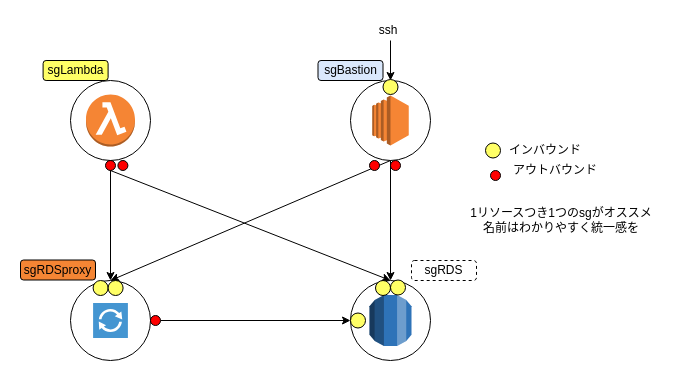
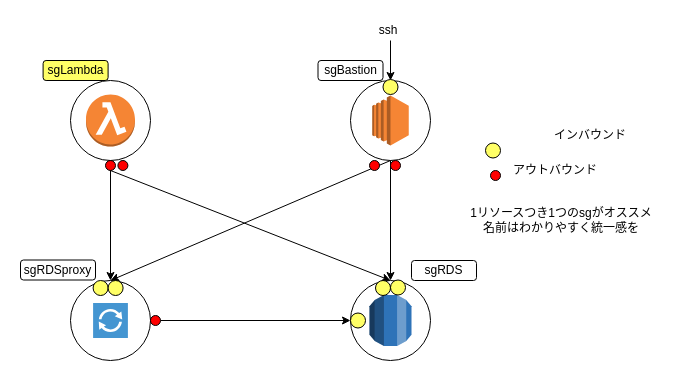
node "sgBastion": fillcolor #dae8fc -> #ffffff
node "インバウンド": moved (546, 151) -> (591, 136)
node "sgRDSproxy": fillcolor #f58534 -> #ffffff
node "sgRDS": style dashed -> solid
